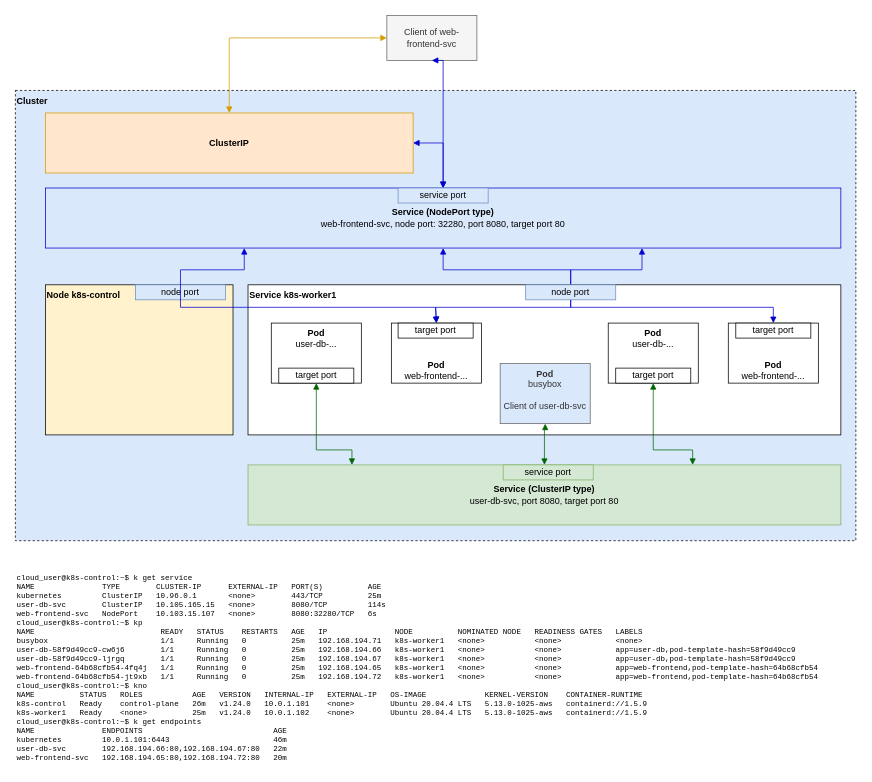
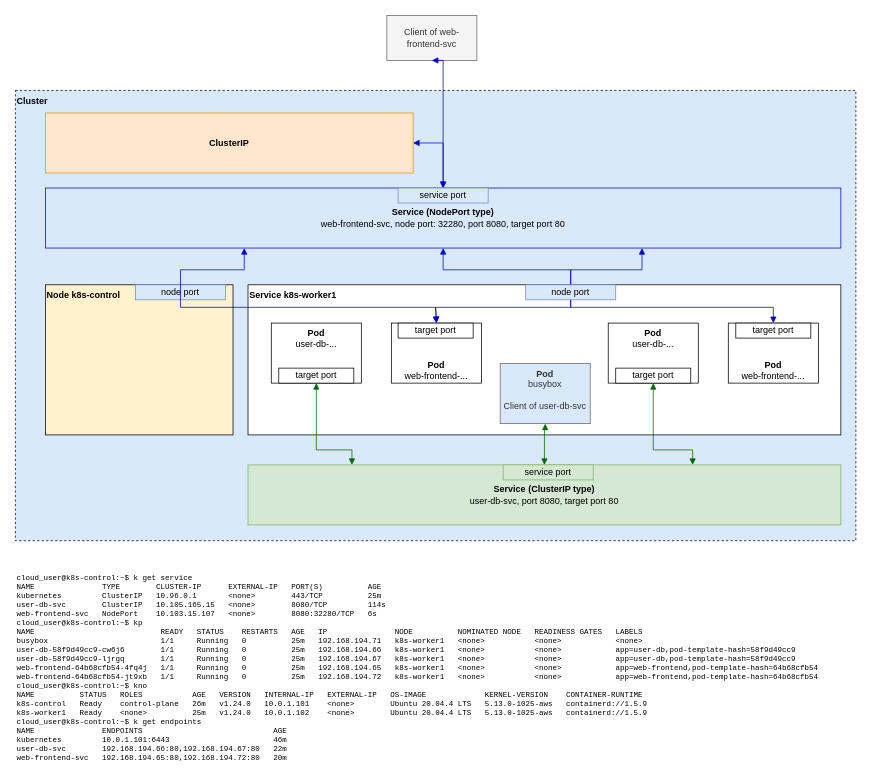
edge "Client of web-frontend-svc" -- "ClusterIP": removed
